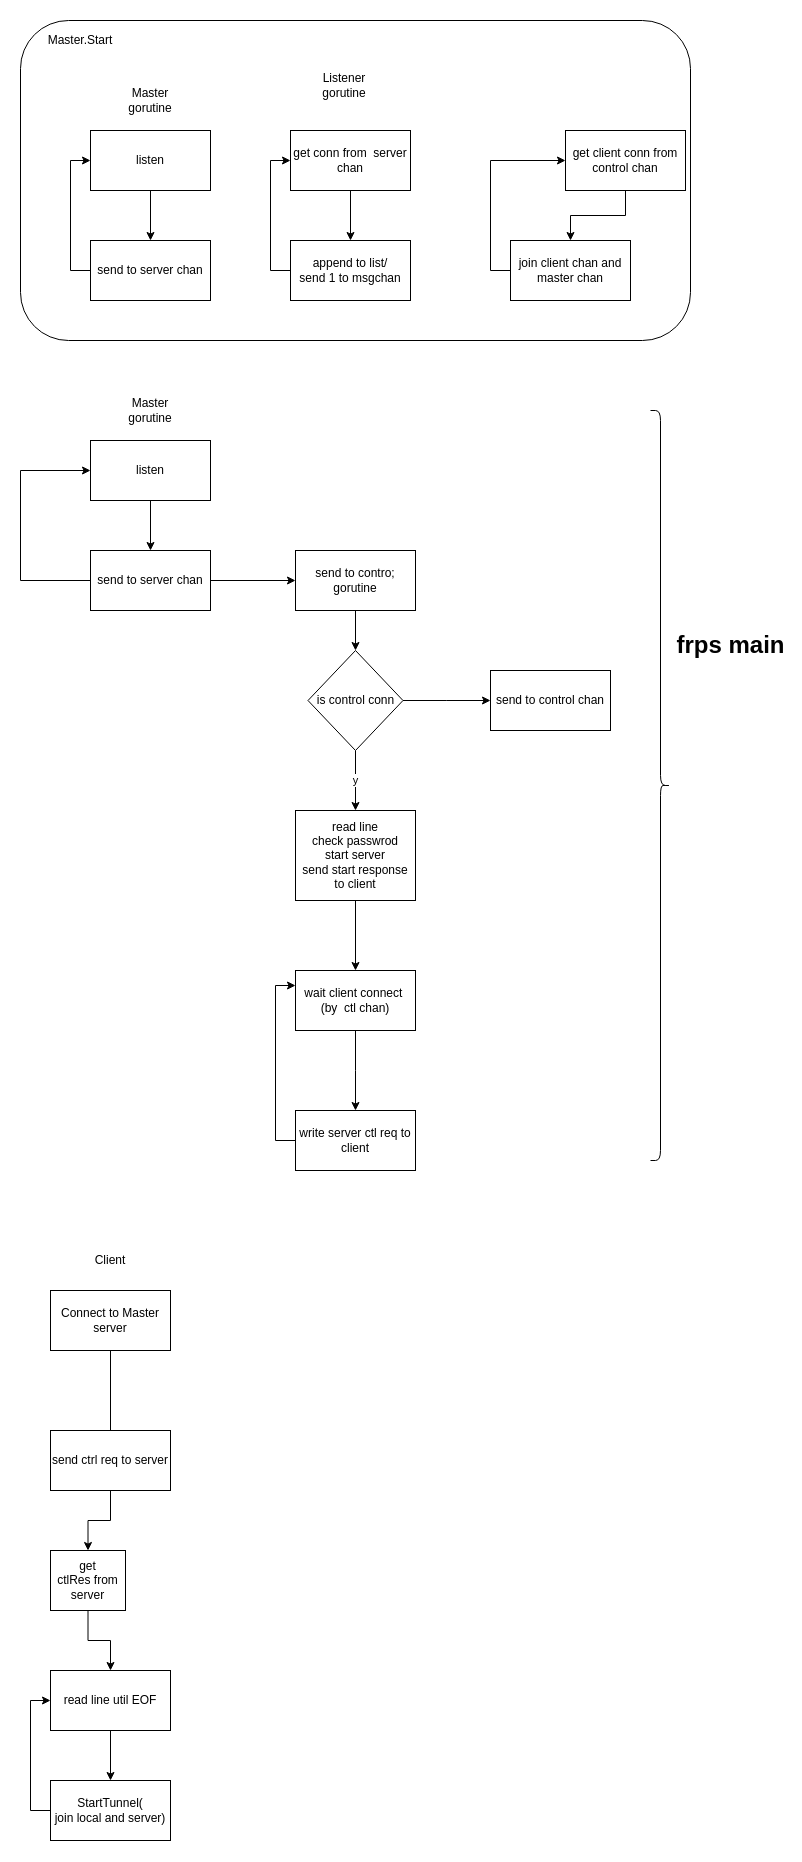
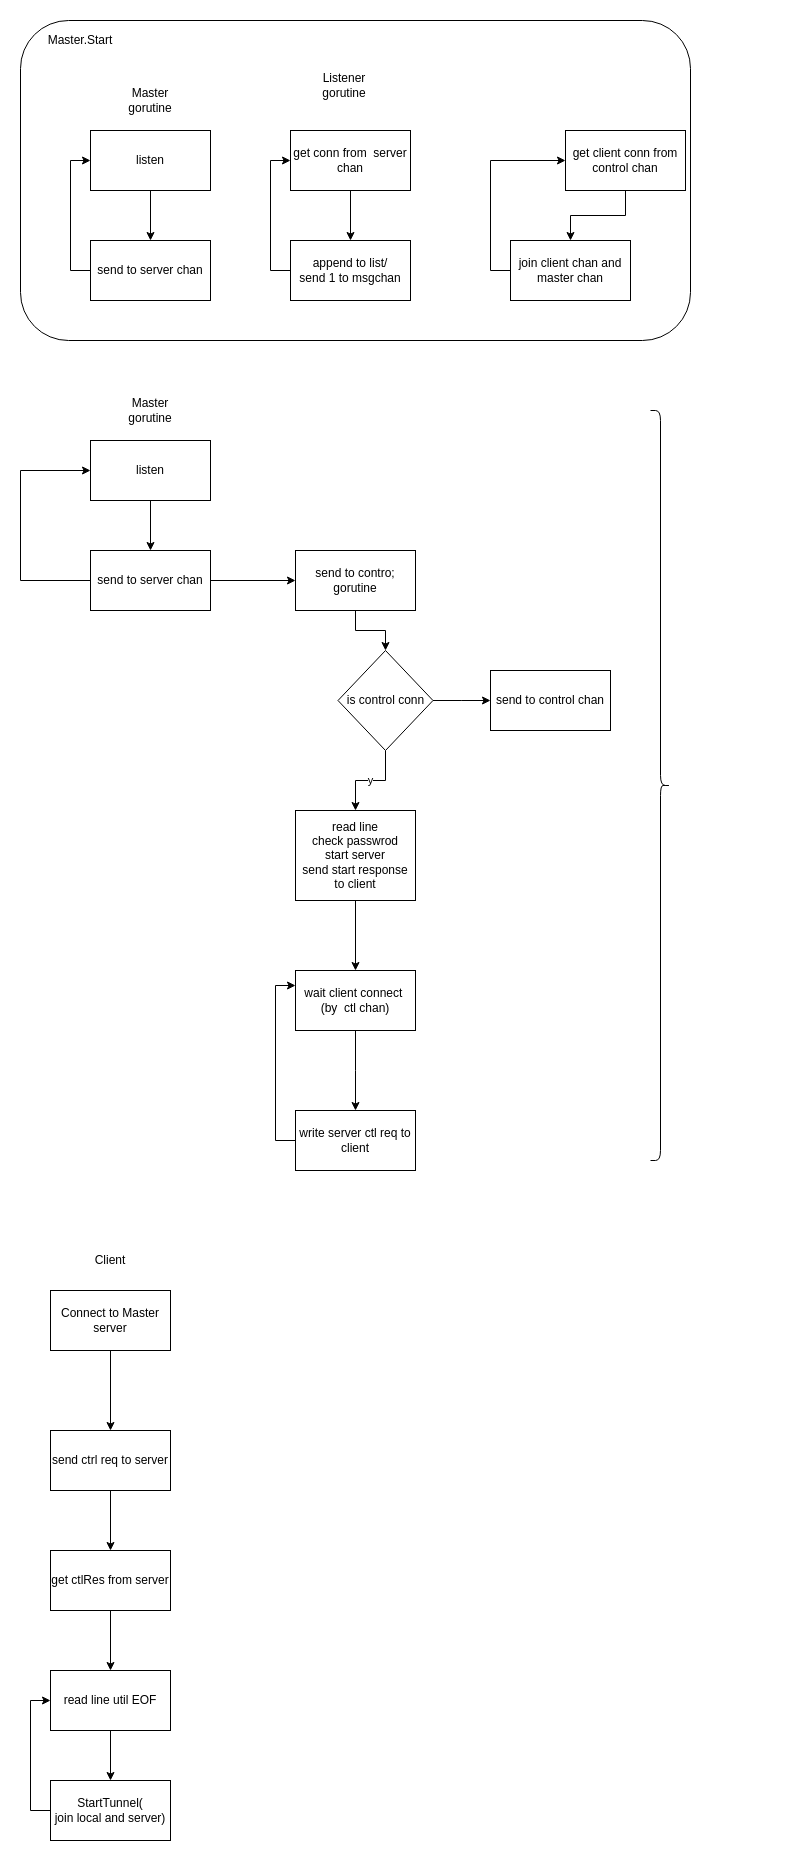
node "frps main": removed
node "is control conn": moved (356, 701) -> (386, 701)
edge "Connect to Master server" -- "send ctrl req to server": arrowhead none -> classic
node "get ctlRes from server": size 75x60 -> 120x60
